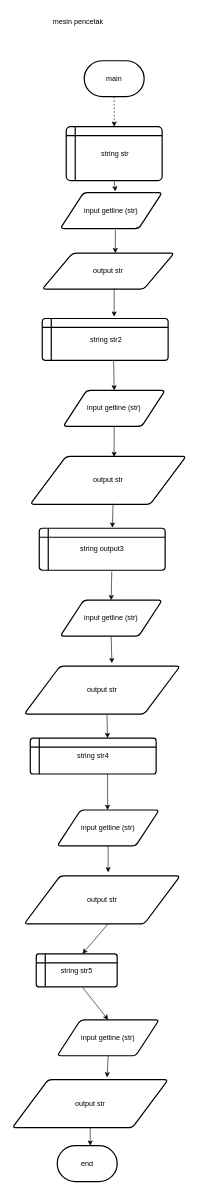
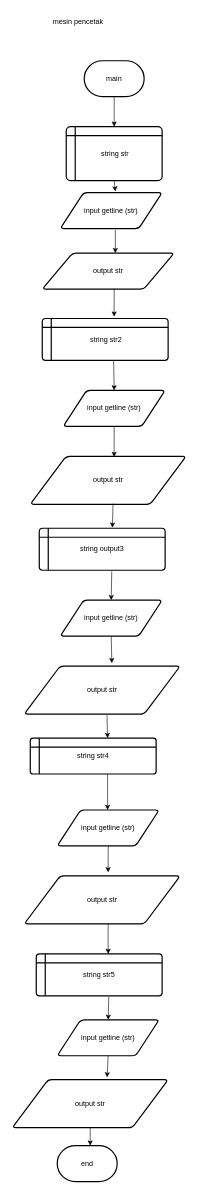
edge "main" -> "string str": style dashed -> solid
node "string str5": size 81x33 -> 126x42
